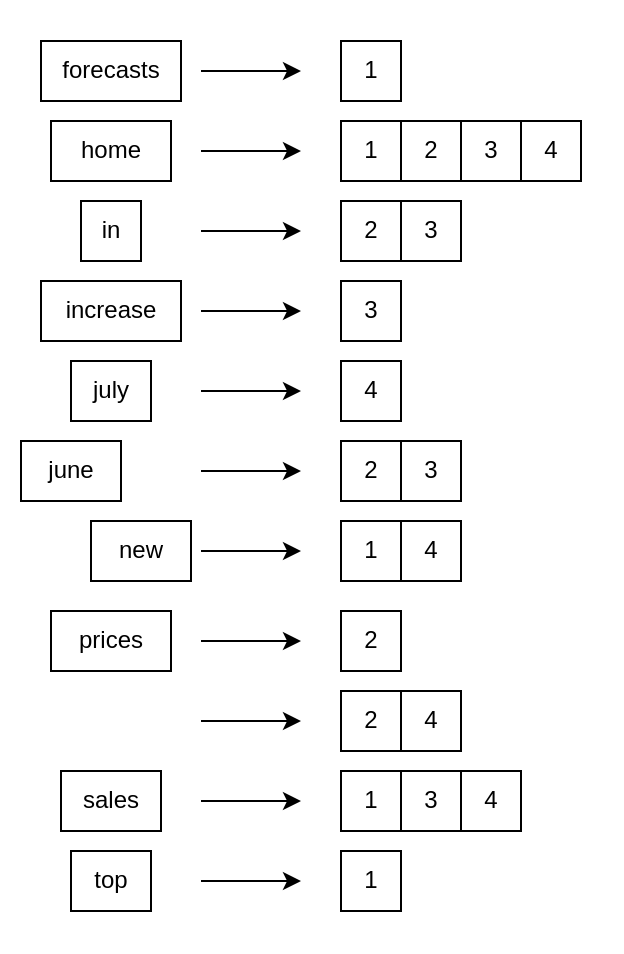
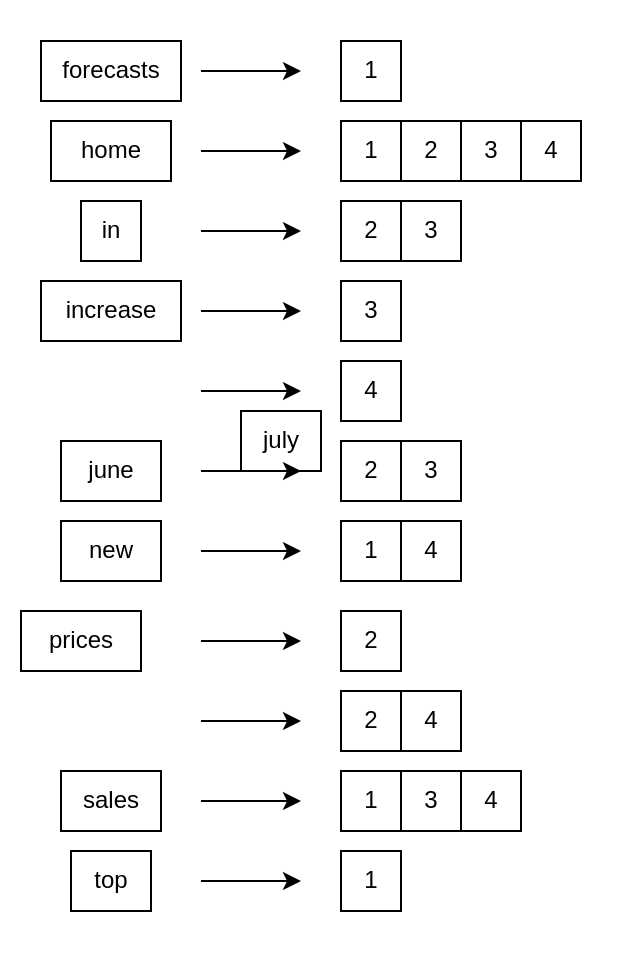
node "july": moved (111, 391) -> (281, 441)
node "june": moved (71, 471) -> (111, 471)
node "new": moved (141, 551) -> (111, 551)
node "prices": moved (111, 641) -> (81, 641)
